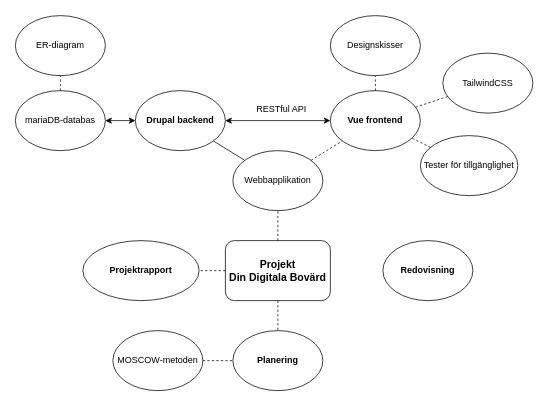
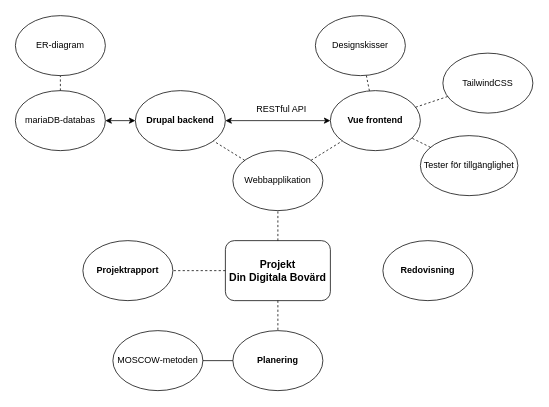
node "Designskisser": moved (375, 45) -> (360, 45)
edge "Drupal backend" -- "Webbapplikation": style solid -> dashed
node "Projektrapport": size 116x60 -> 90x60
edge "MOSCOW-metoden" -- "Planering": style dashed -> solid
